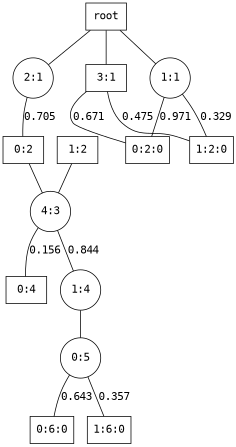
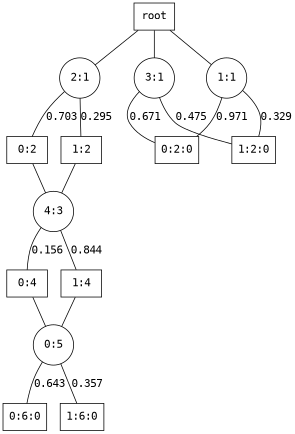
node "3:1": shape box -> circle
edge "2:1" -- "0:2": label "0.705" -> "0.703"
edge "2:1" -- "1:2": added, label "0.295"
node "1:4": shape circle -> box
edge "0:4" -- "0:5": added
